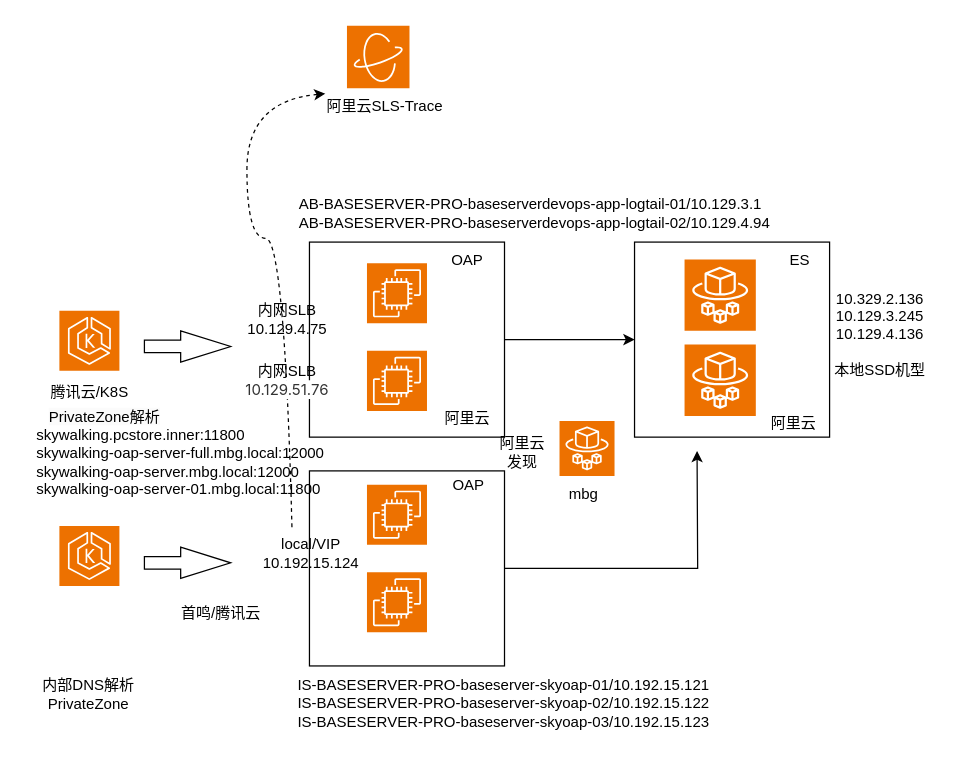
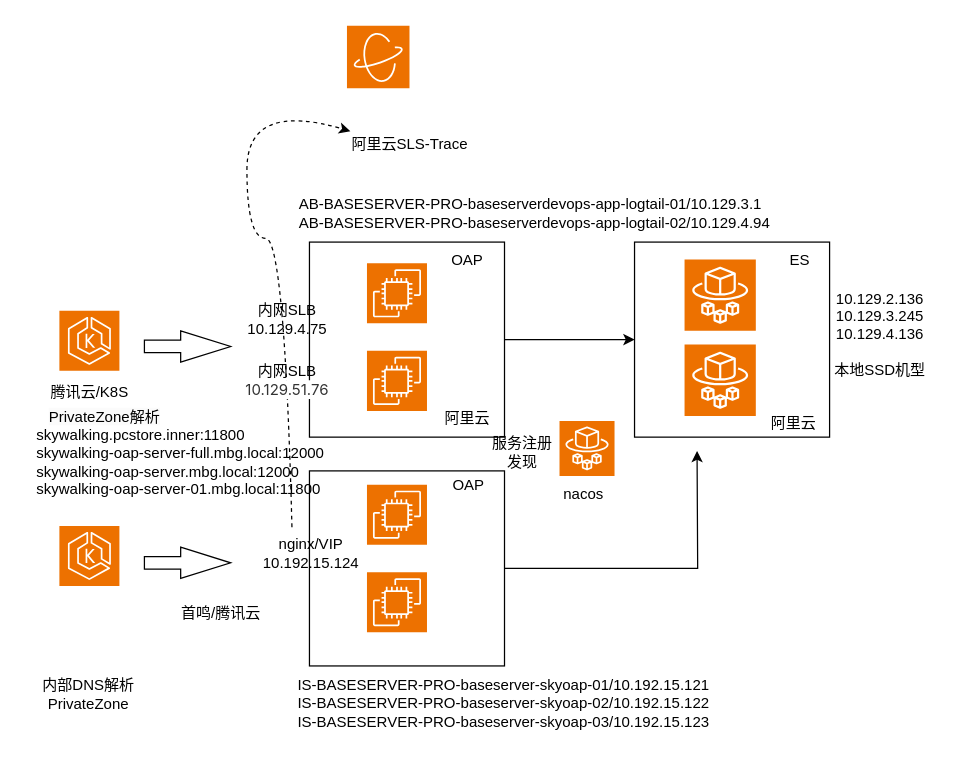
node "阿里云SLS-Trace": moved (384, 107) -> (409, 144)
node "10.329.2.136 10.129.3.245 10.129.4.136 本地SSD机型": label "10.329.2.136 10.129.3.245 10.129.4.136 本地SSD机型" -> "10.129.2.136 10.129.3.245 10.129.4.136 本地SSD机型"
node "阿里云 发现": label "阿里云 发现" -> "服务注册 发现"
node "mbg": label "mbg" -> "nacos"
node "local/VIP 10.192.15.124": label "local/VIP 10.192.15.124" -> "nginx/VIP 10.192.15.124"
